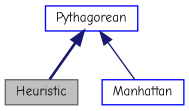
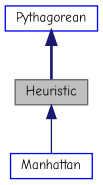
edge "Manhattan" -> "Pythagorean": now "Manhattan" -> "Heuristic"
